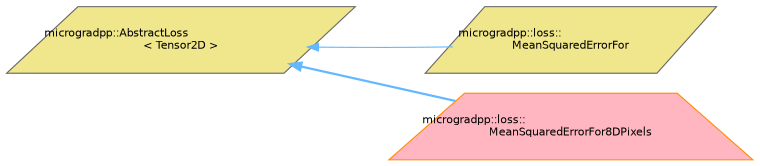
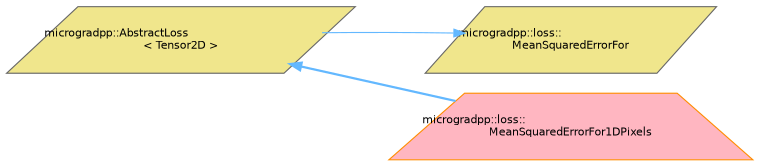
edge "microgradpp::loss:: MeanSquaredErrorFor" -> "microgradpp::AbstractLoss < Tensor2D >": reversed
node "microgradpp::loss:: MeanSquaredErrorFor8DPixels": label "microgradpp::loss:: MeanSquaredErrorFor8DPixels" -> "microgradpp::loss:: MeanSquaredErrorFor1DPixels"
